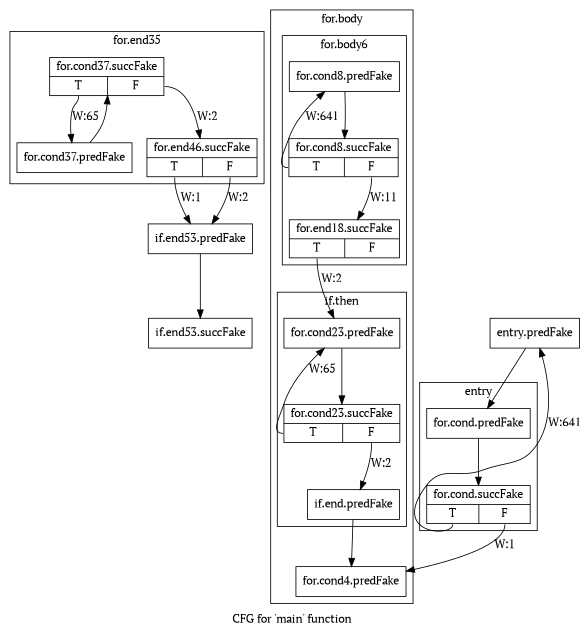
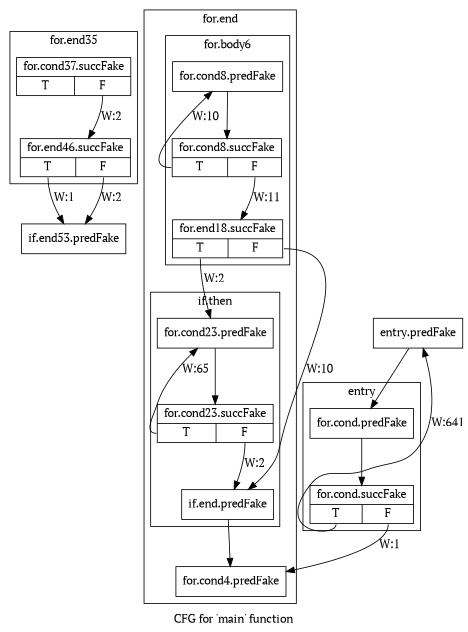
cluster "for.body": label "for.body" -> "for.end"
edge "for.cond8.succFake" -> "for.cond8.predFake": label "W:641" -> "W:10"
node "for.cond37.predFake": removed
node "if.end53.succFake": removed
edge "for.end18.succFake" -> "if.end.predFake": added, label "W:10"
